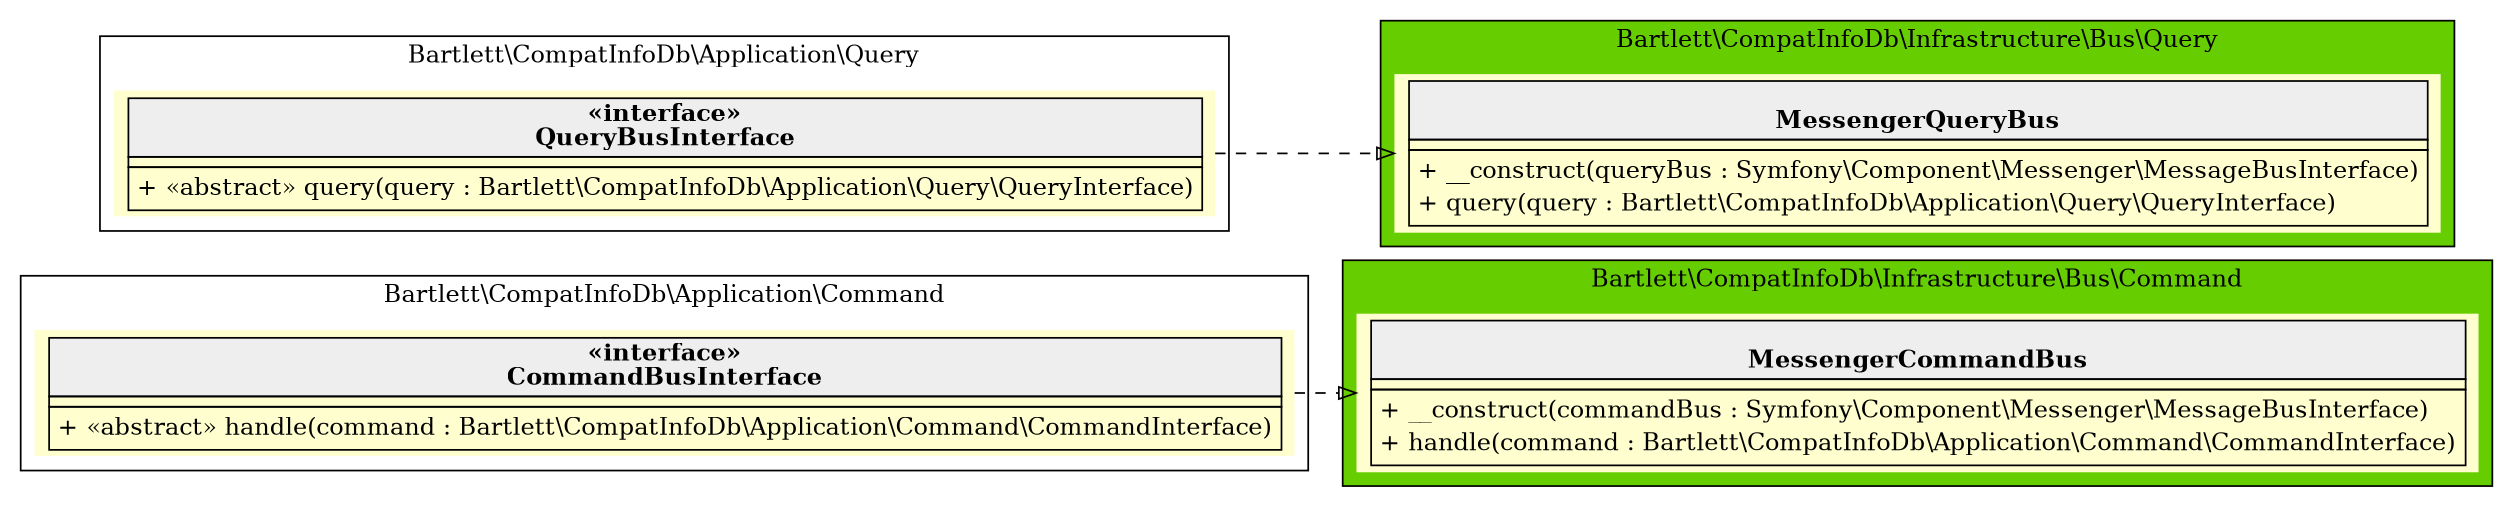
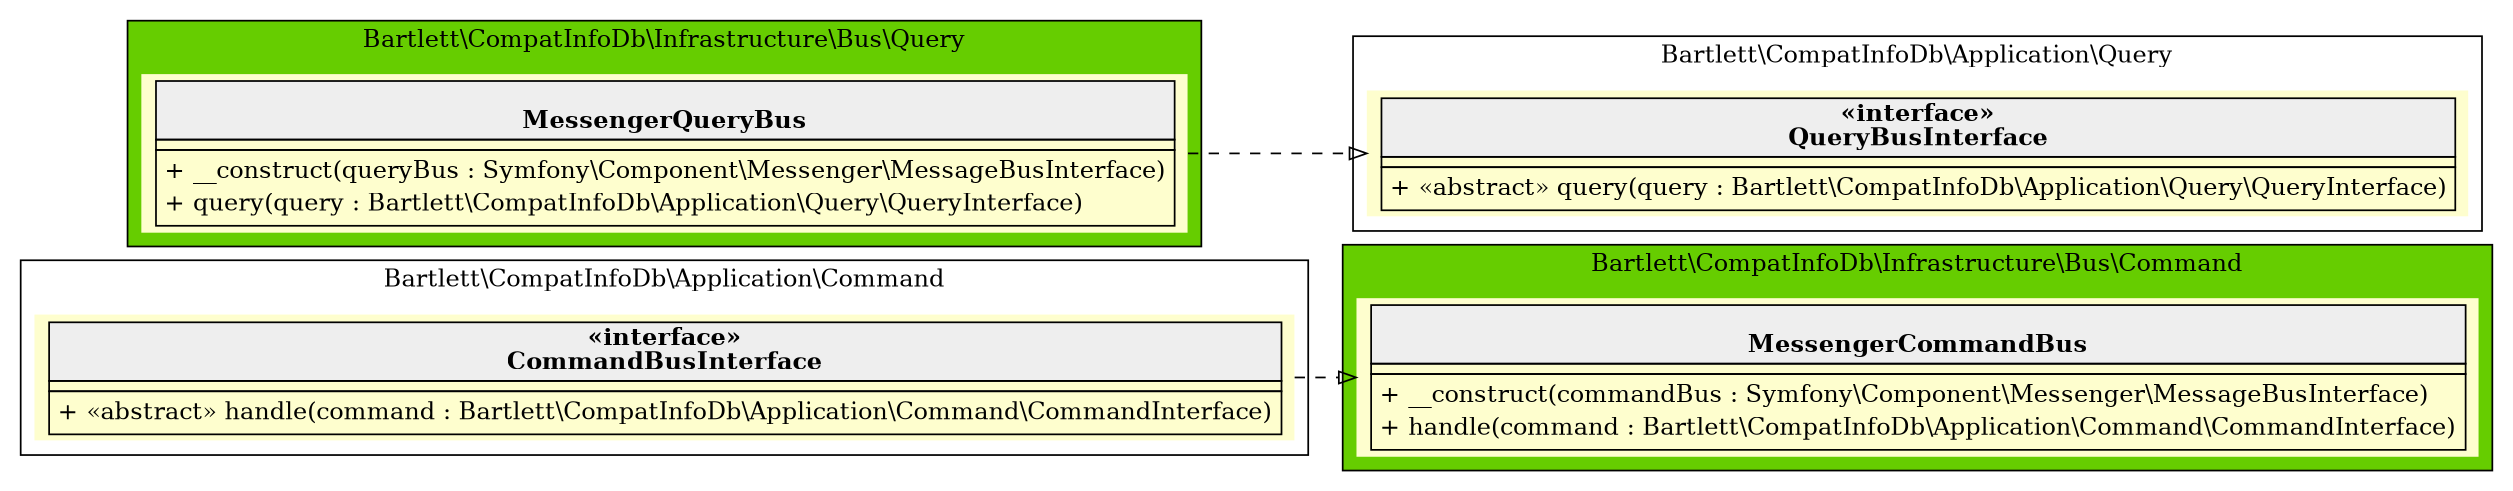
edge "QueryBusInterface" -> "MessengerQueryBus": reversed
